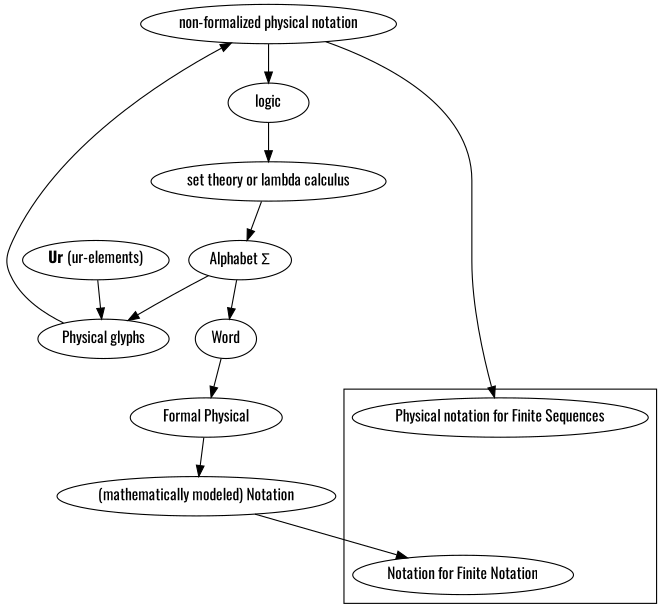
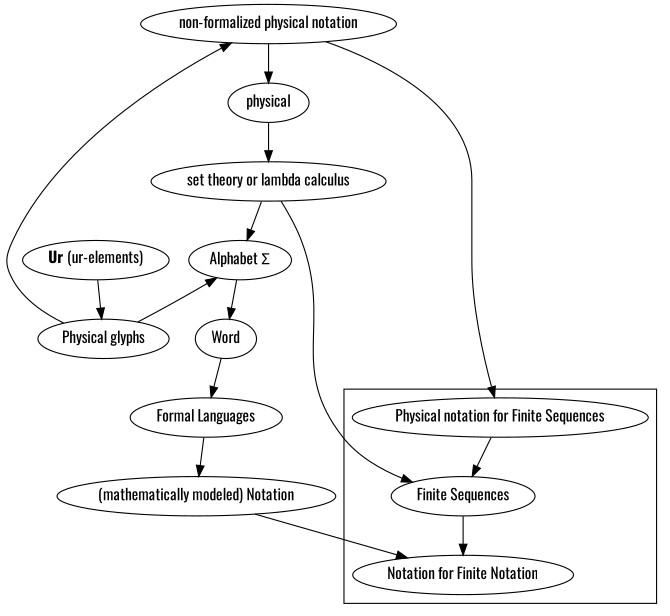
node "logic": label "logic" -> "physical"
edge "Alphabet Σ" -> "Physical glyphs": reversed
node "Formal Physical": label "Formal Physical" -> "Formal Languages"
node "Finite Sequences": added
